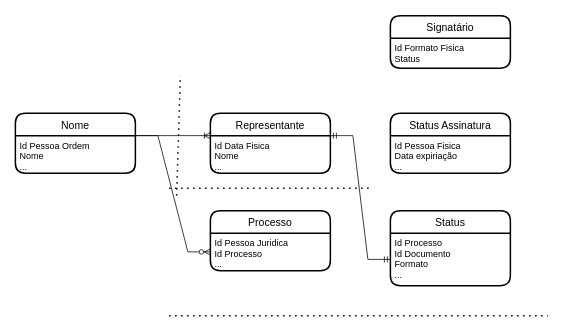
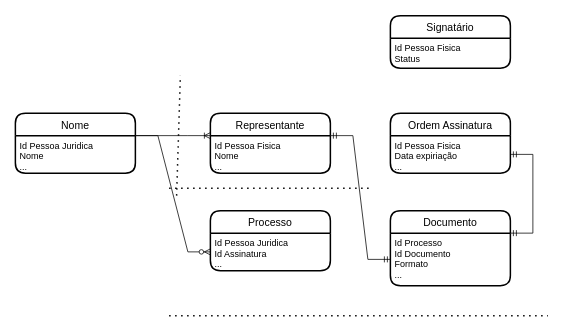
node "Id Formato Fisica Status": label "Id Formato Fisica Status" -> "Id Pessoa Fisica Status"
node "Status Assinatura": label "Status Assinatura" -> "Ordem Assinatura"
node "Id Pessoa Ordem Nome ...": label "Id Pessoa Ordem Nome ..." -> "Id Pessoa Juridica Nome ..."
node "Id Data Fisica Nome ...": label "Id Data Fisica Nome ..." -> "Id Pessoa Fisica Nome ..."
edge "Id Pessoa Fisica Data expiriação ..." -- "Id Processo Id Documento Formato ...": added
node "Status": label "Status" -> "Documento"
node "Id Pessoa Juridica Id Processo ...": label "Id Pessoa Juridica Id Processo ..." -> "Id Pessoa Juridica Id Assinatura ..."
